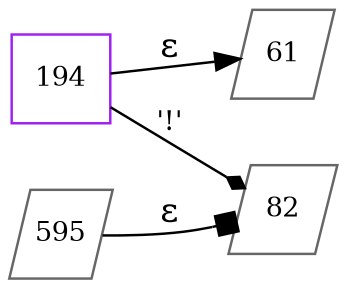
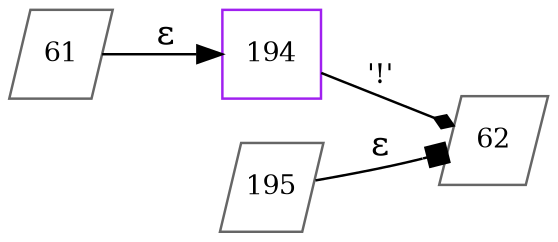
edge "194" -> "61": reversed
node "82": label "82" -> "62"
node "595": label "595" -> "195"
